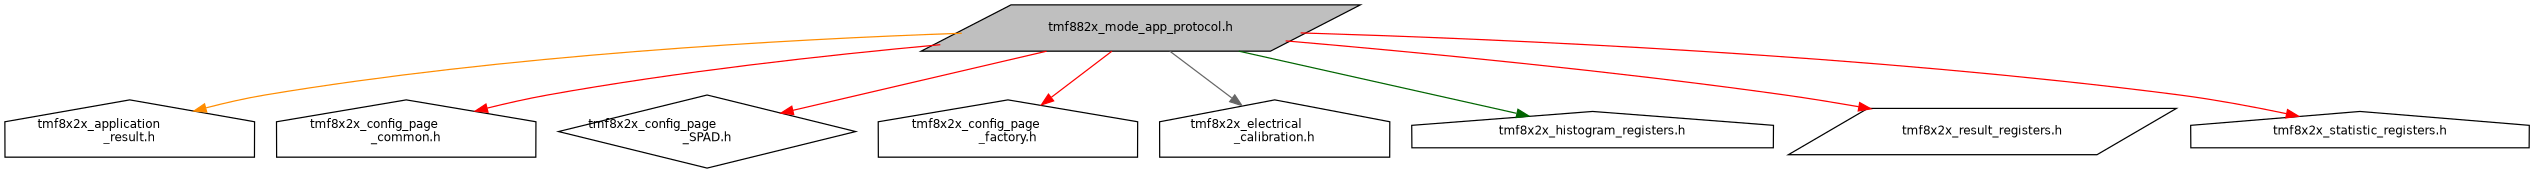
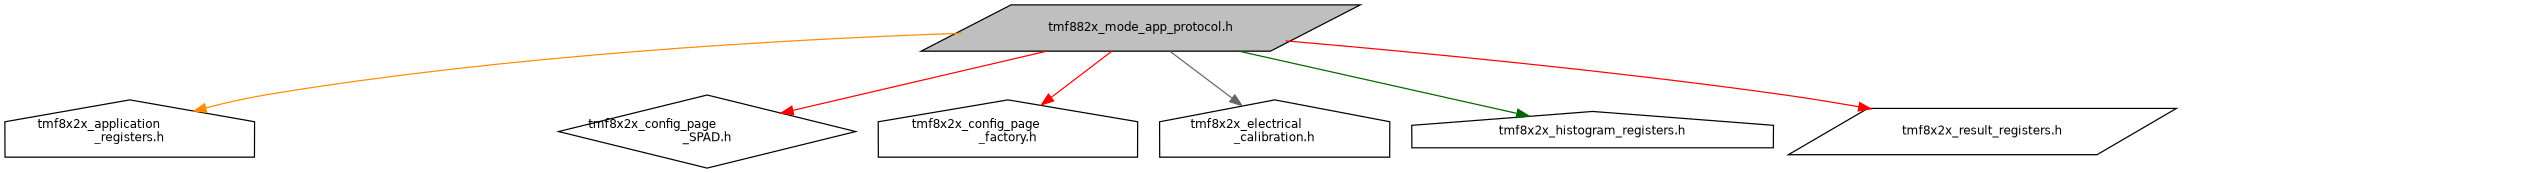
node "tmf8x2x_application _result.h": label "tmf8x2x_application _result.h" -> "tmf8x2x_application _registers.h"
node "tmf8x2x_config_page _common.h": removed
node "tmf8x2x_statistic_registers.h": removed
